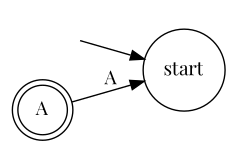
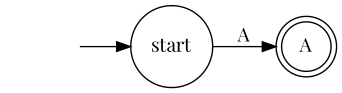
edge "A" -> "start": reversed
